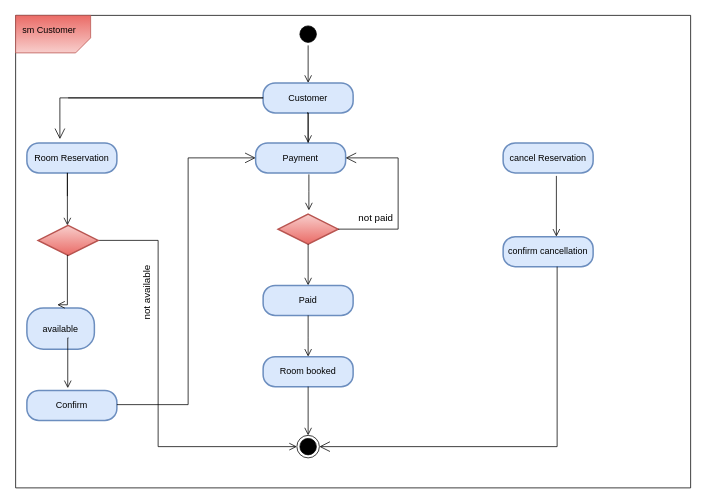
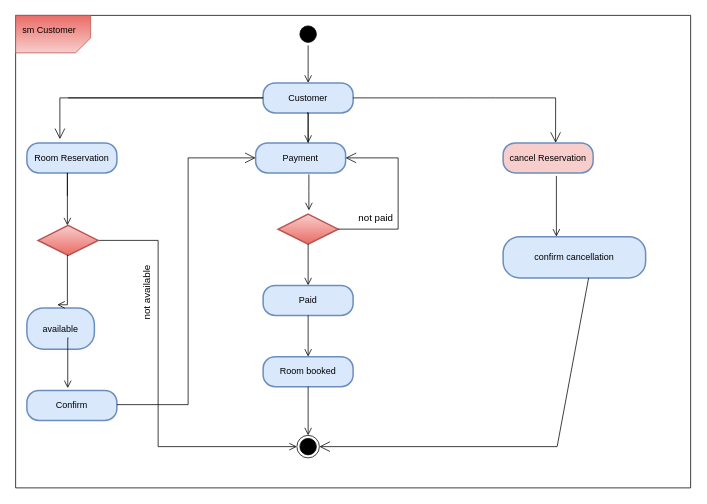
edge "Customer" -> "cancel Reservation": added
node "cancel Reservation": fillcolor #dae8fc -> #f8cecc
node "confirm cancellation": size 90x30 -> 143x41
